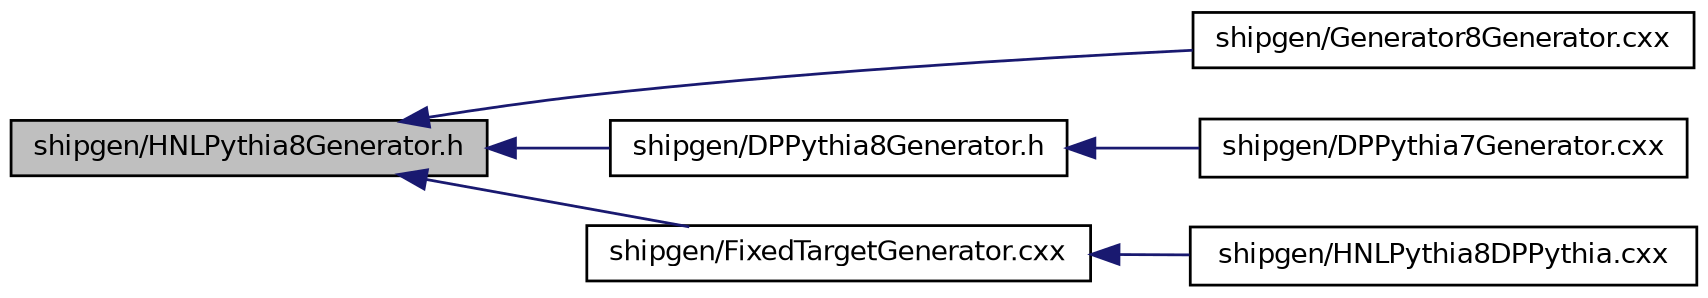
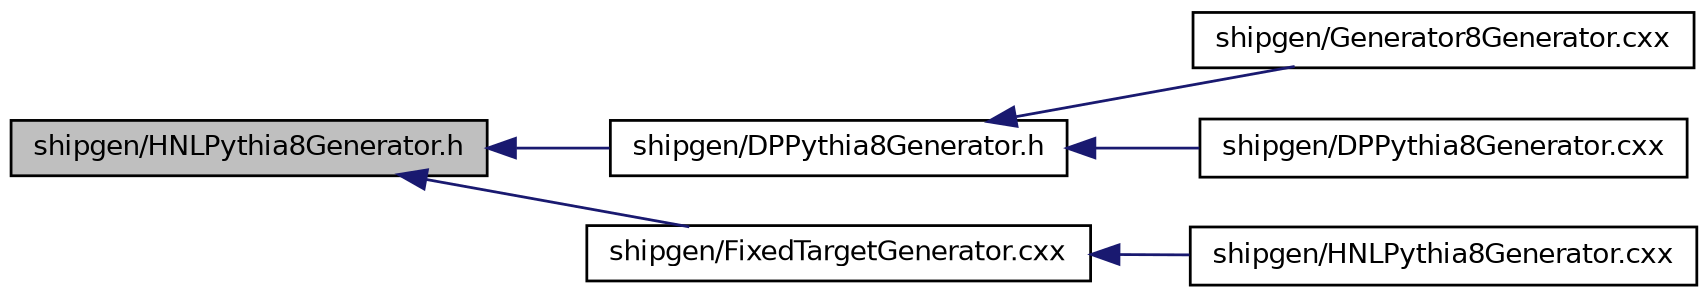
edge "shipgen/Generator8Generator.cxx" -> "shipgen/HNLPythia8Generator.h": now "shipgen/Generator8Generator.cxx" -> "shipgen/DPPythia8Generator.h"
node "shipgen/DPPythia7Generator.cxx": label "shipgen/DPPythia7Generator.cxx" -> "shipgen/DPPythia8Generator.cxx"
node "shipgen/HNLPythia8DPPythia.cxx": label "shipgen/HNLPythia8DPPythia.cxx" -> "shipgen/HNLPythia8Generator.cxx"
